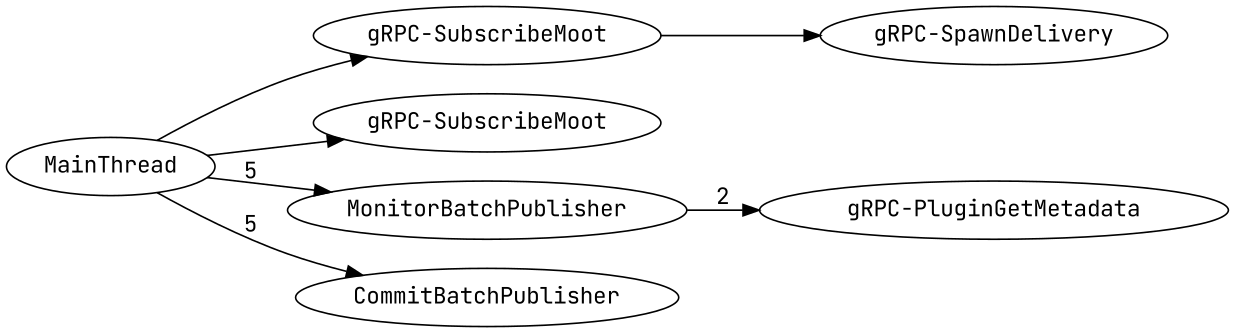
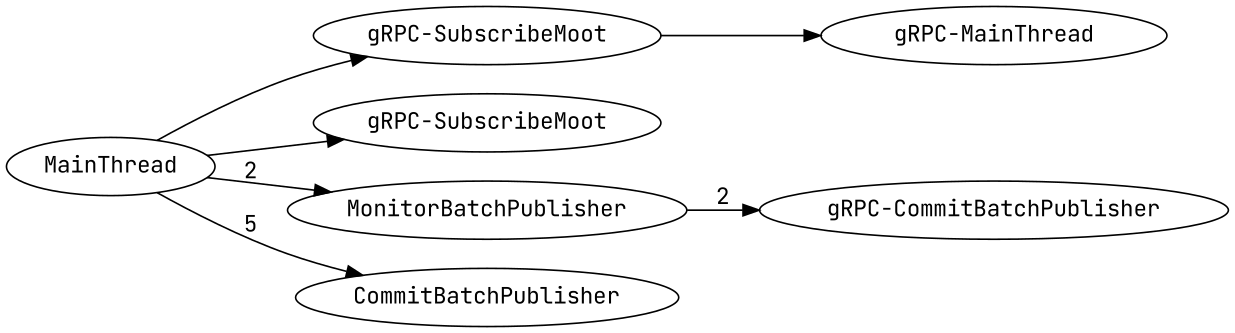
node "gRPC-SpawnDelivery": label "gRPC-SpawnDelivery" -> "gRPC-MainThread"
edge "MainThread" -> "MonitorBatchPublisher": label "5" -> "2"
node "gRPC-PluginGetMetadata": label "gRPC-PluginGetMetadata" -> "gRPC-CommitBatchPublisher"
